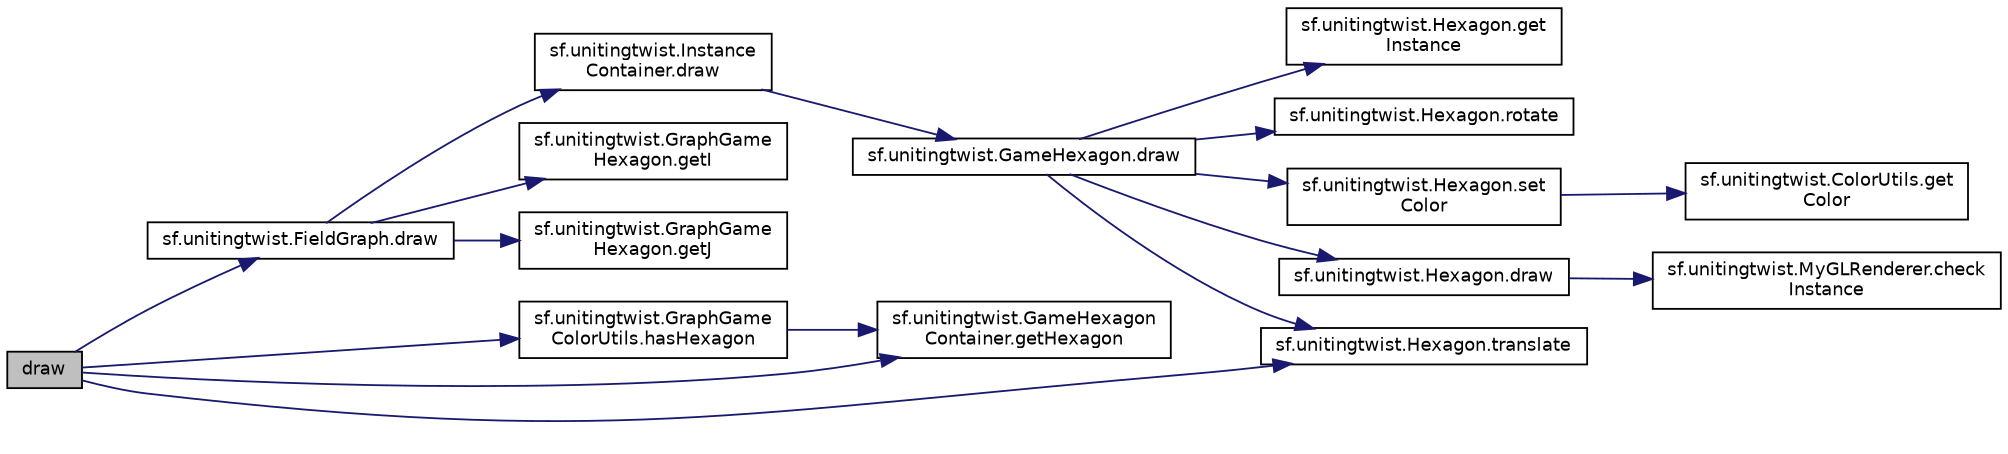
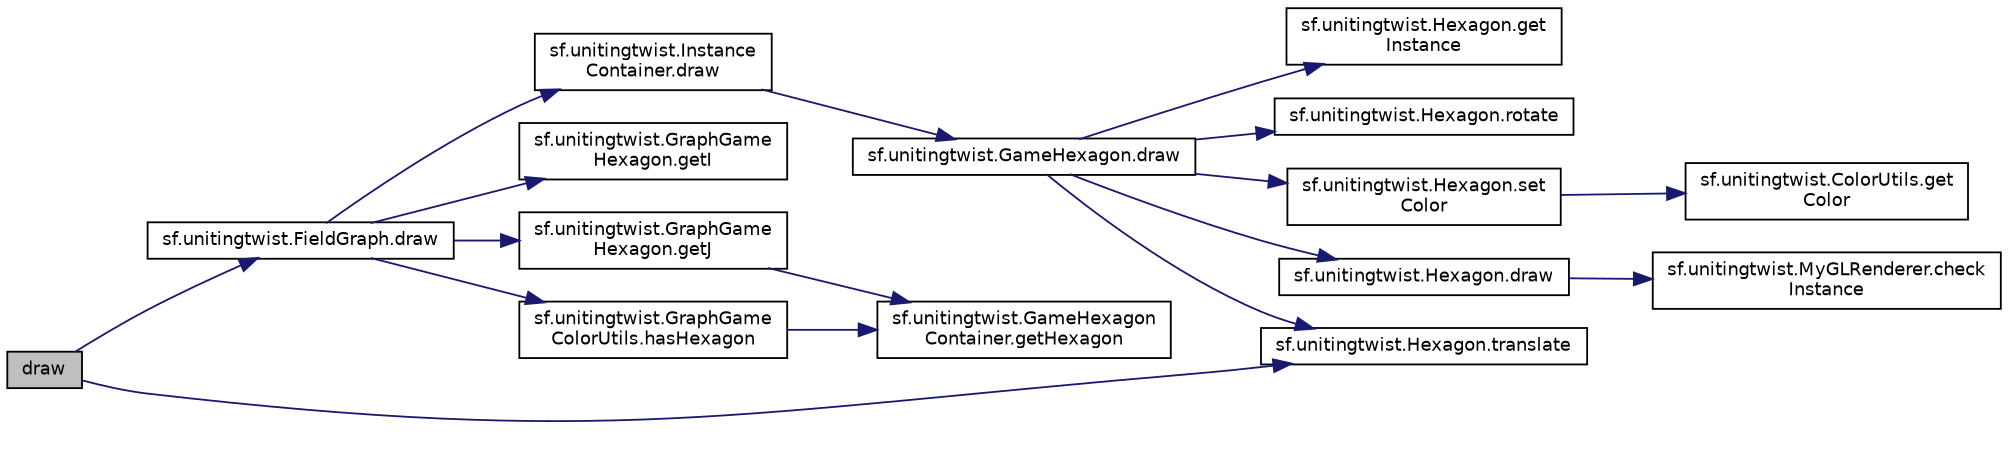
edge "draw" -> "sf.unitingtwist.GraphGame ColorUtils.hasHexagon": now "sf.unitingtwist.FieldGraph.draw" -> "sf.unitingtwist.GraphGame ColorUtils.hasHexagon"
edge "draw" -> "sf.unitingtwist.GameHexagon Container.getHexagon": now "sf.unitingtwist.GraphGame Hexagon.getJ" -> "sf.unitingtwist.GameHexagon Container.getHexagon"
